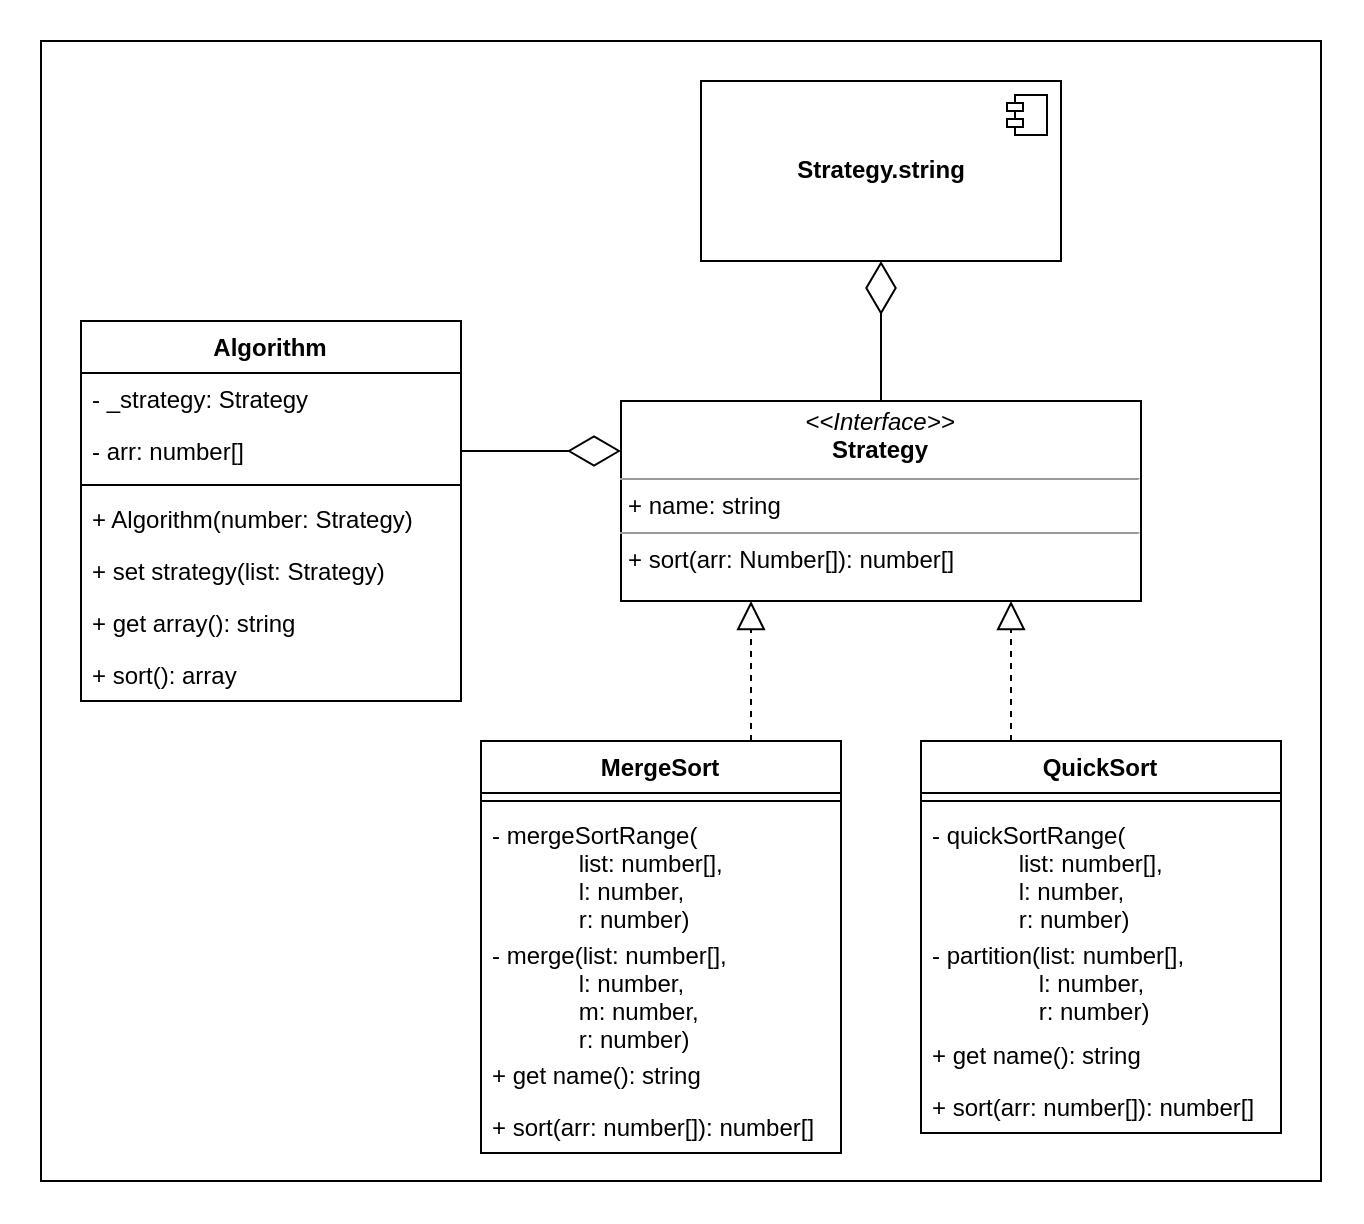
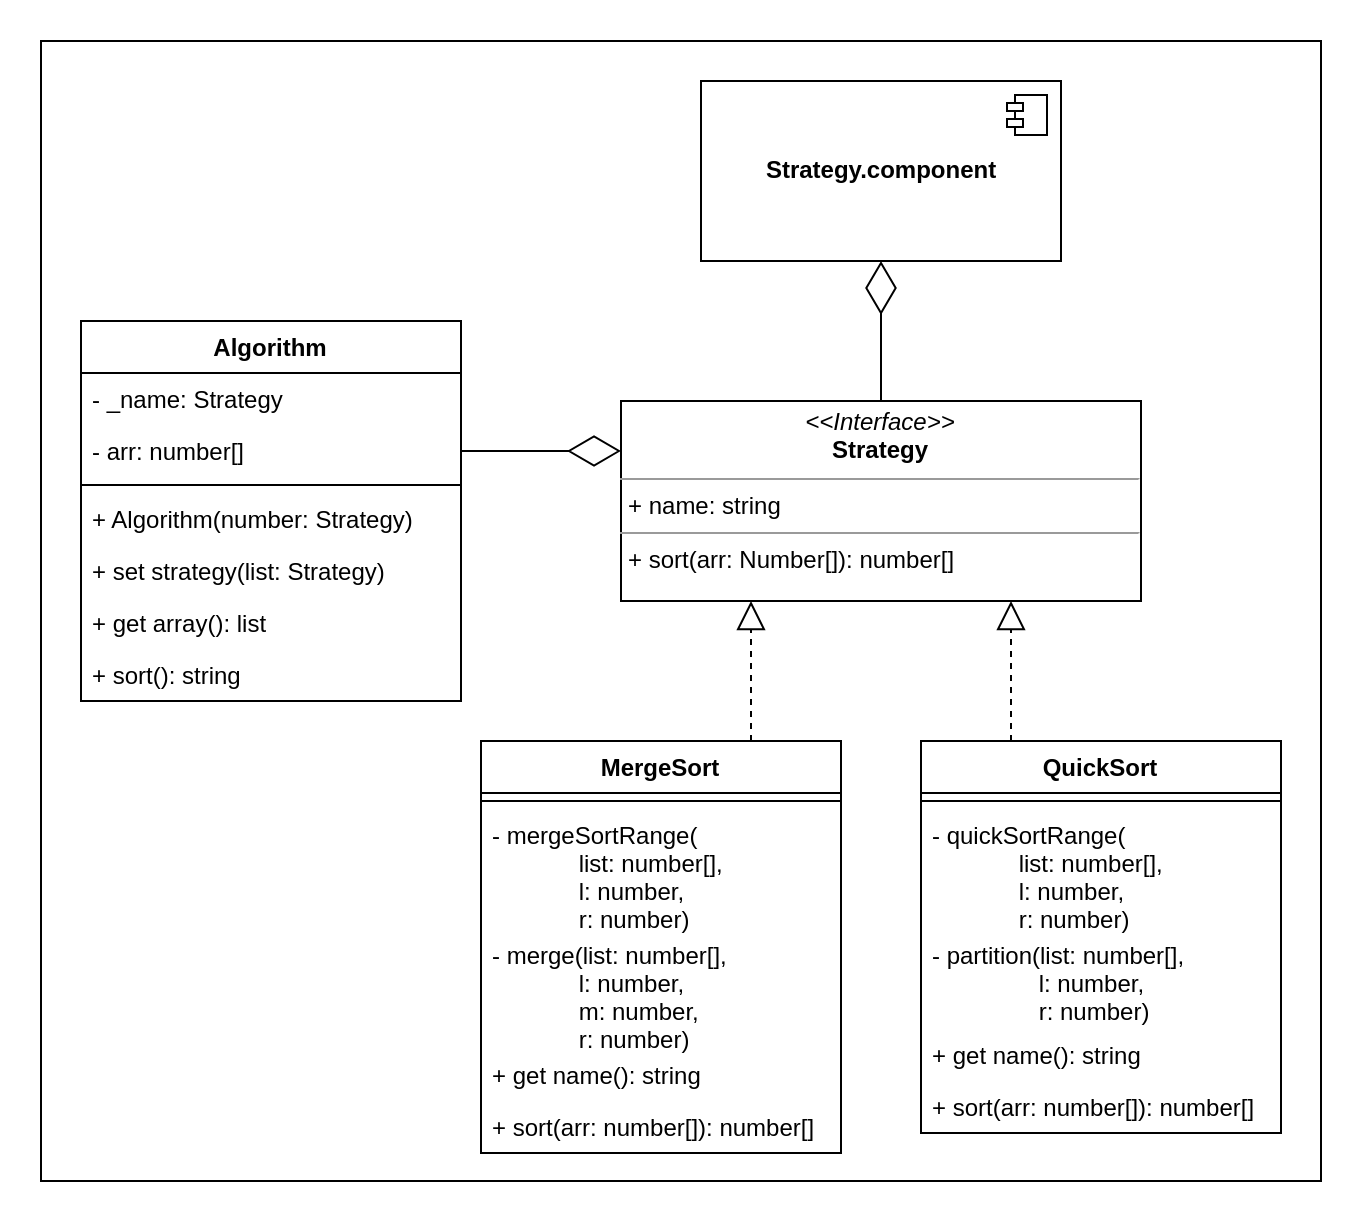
node "Strategy.string": label "Strategy.string" -> "Strategy.component"
node "- _strategy: Strategy": label "- _strategy: Strategy" -> "- _name: Strategy"
node "+ get array(): string": label "+ get array(): string" -> "+ get array(): list"
node "+ sort(): array": label "+ sort(): array" -> "+ sort(): string"
